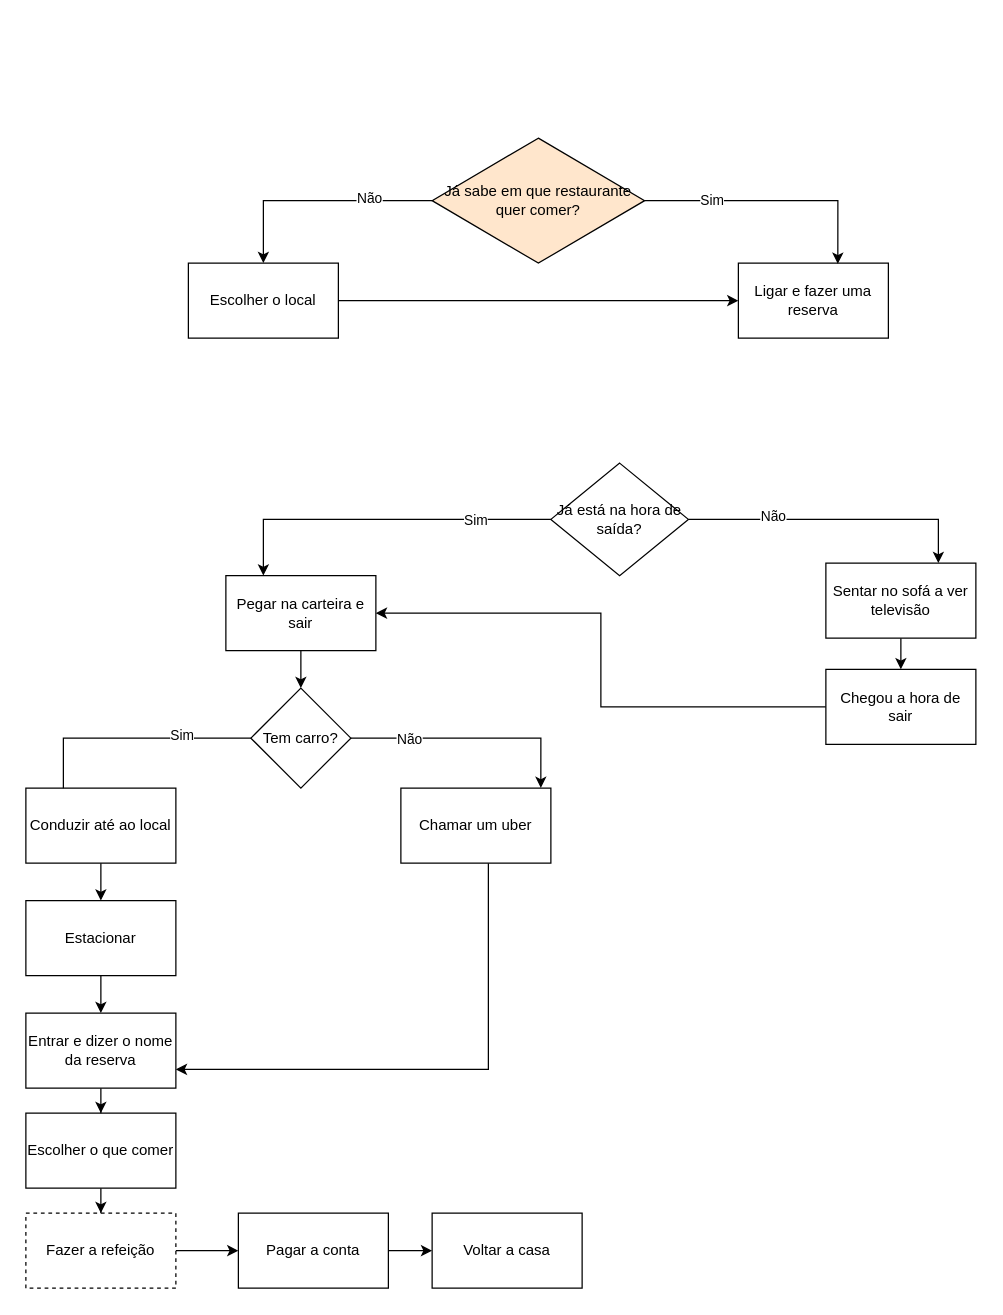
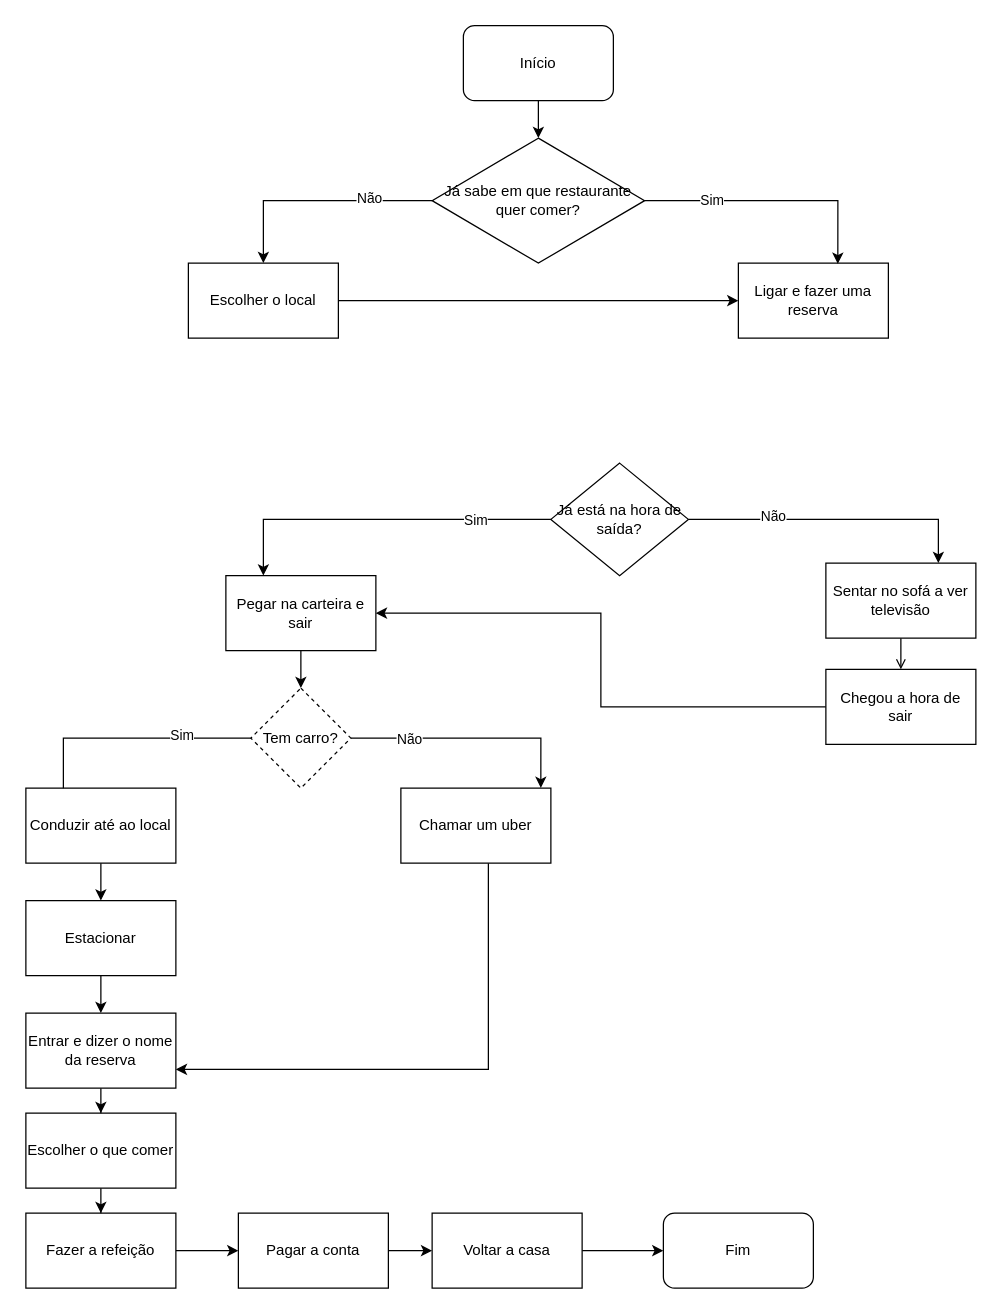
node "Início": added
edge "Início" -> "Já sabe em que restaurante quer comer?": added
node "Já sabe em que restaurante quer comer?": fillcolor #ffe6cc -> #ffffff
edge "Sentar no sofá a ver televisão" -> "Chegou a hora de sair": arrowhead classic -> open
node "Tem carro?": style solid -> dashed
node "Fazer a refeição": style dashed -> solid
edge "Voltar a casa" -> "Fim": added
node "Fim": added
